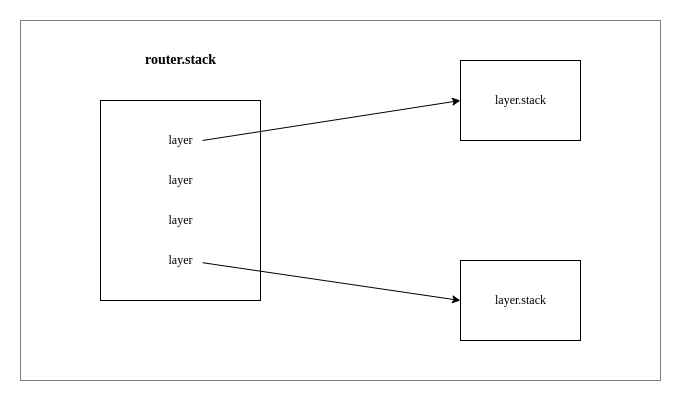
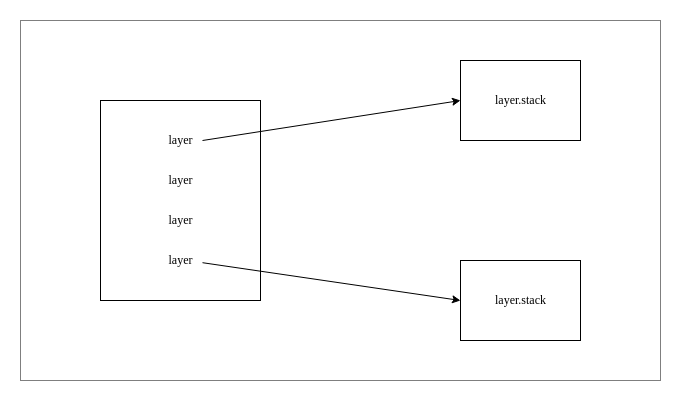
node "router.stack": removed
